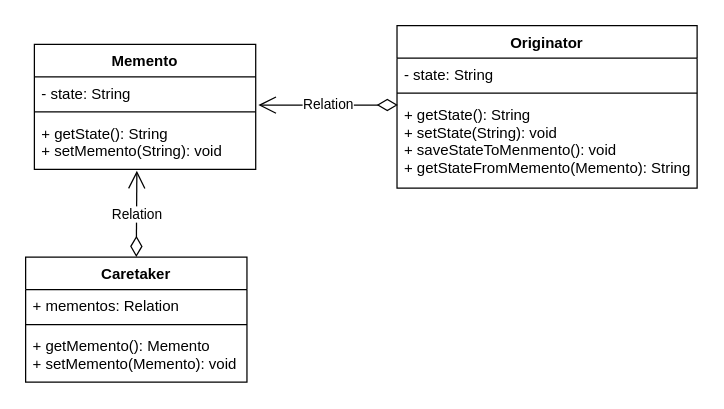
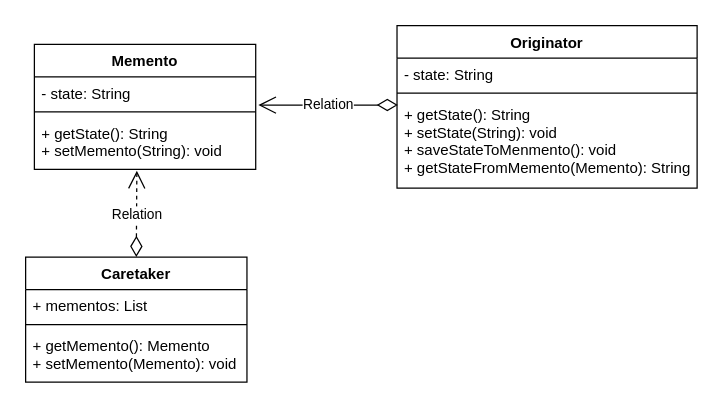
edge "+ getState(): String + setMemento(String): void" -- "Caretaker": style solid -> dashed
node "+ mementos: Relation": label "+ mementos: Relation" -> "+ mementos: List"
